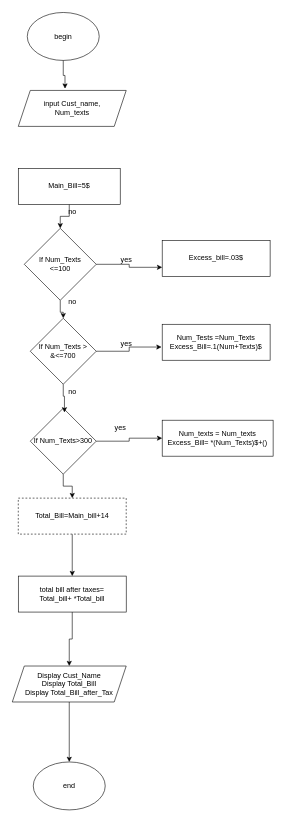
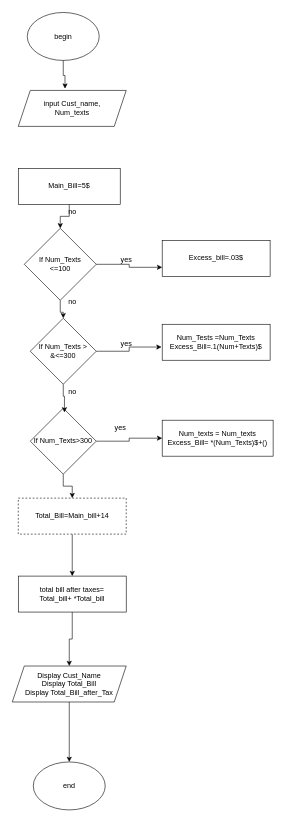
node "If Num_Texts > &<=700": label "If Num_Texts > &<=700" -> "If Num_Texts > &<=300"
